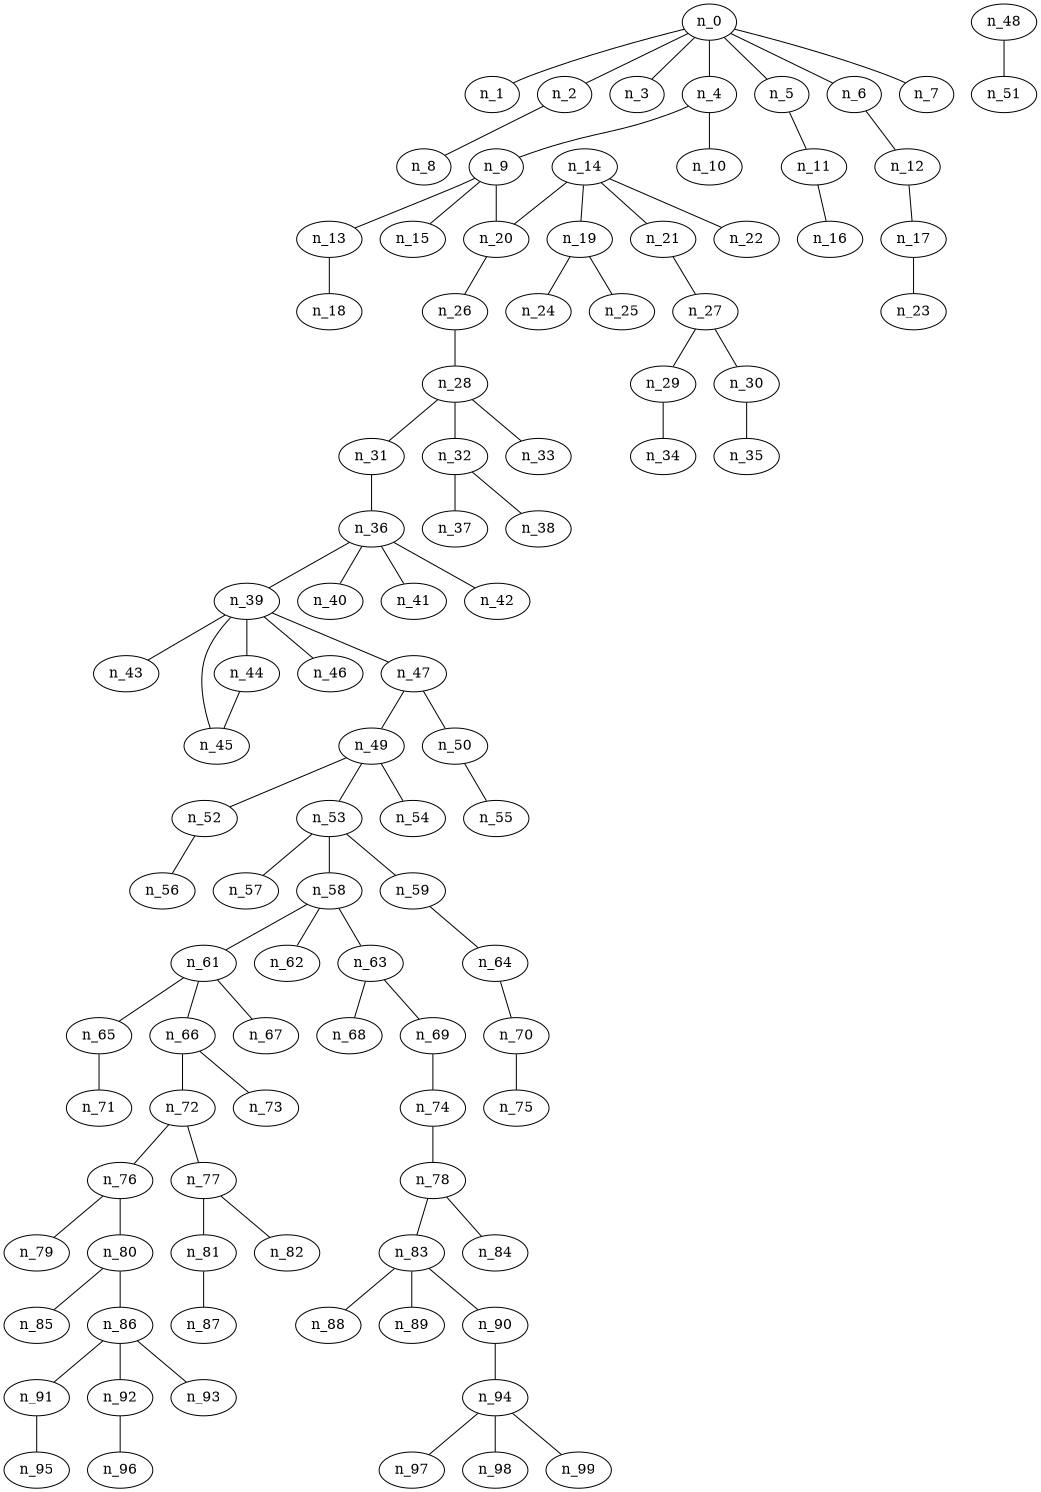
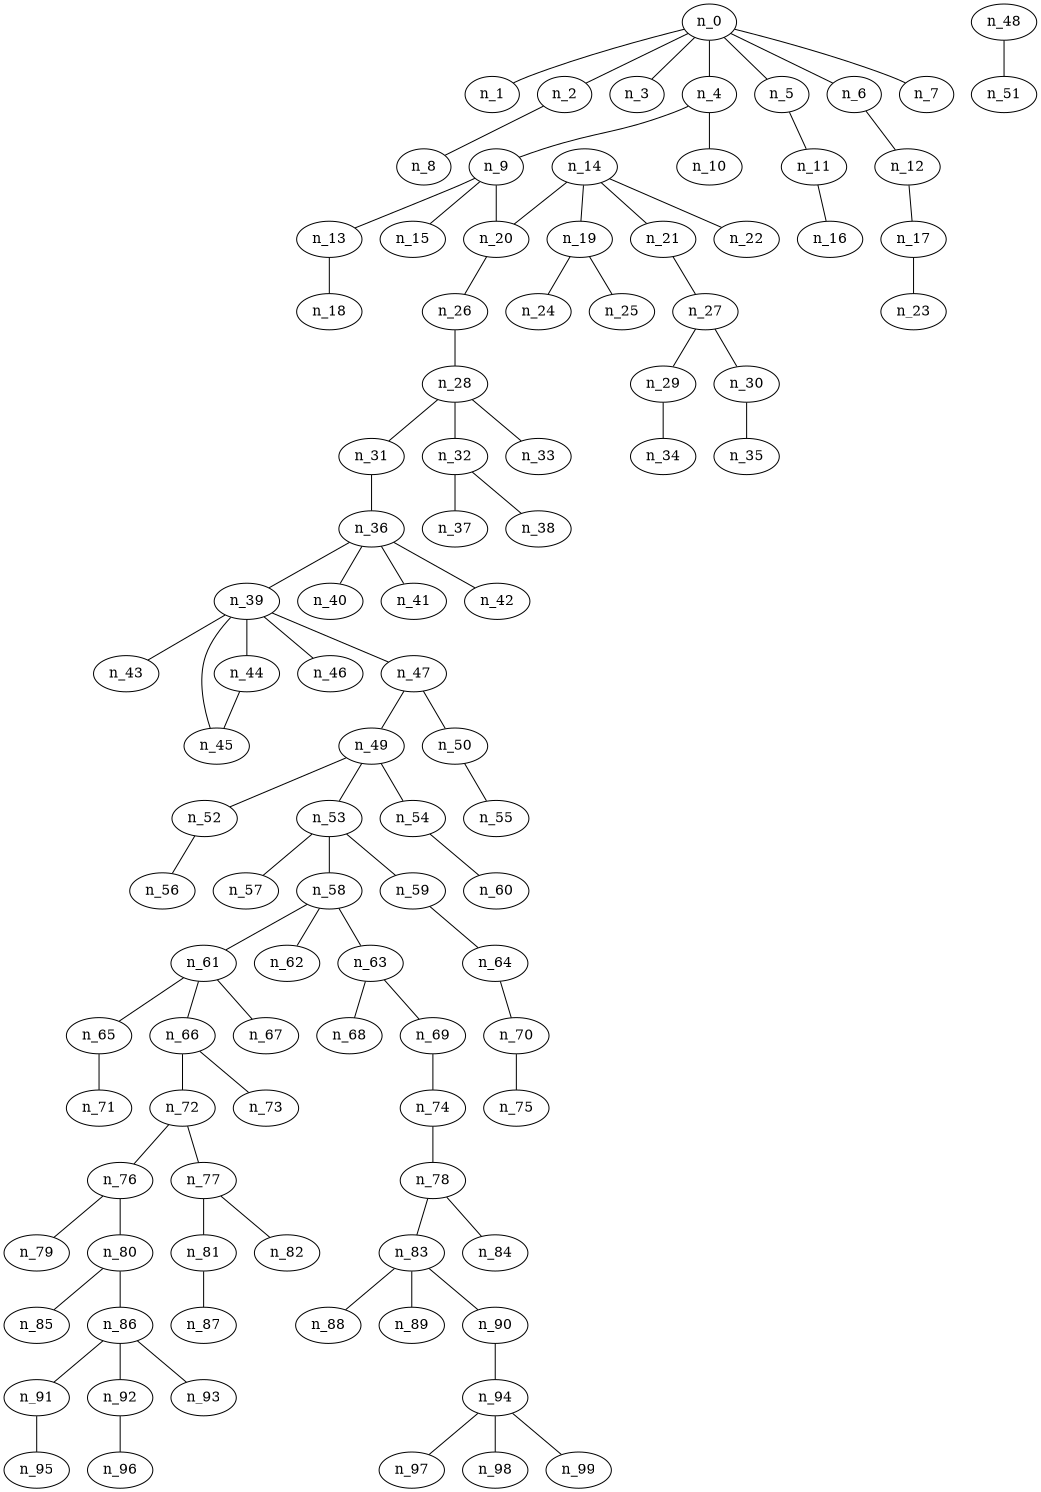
node "n_60": added
